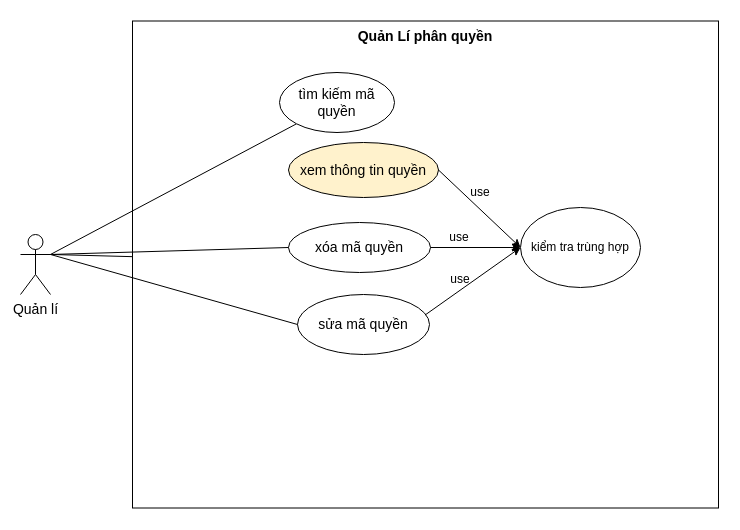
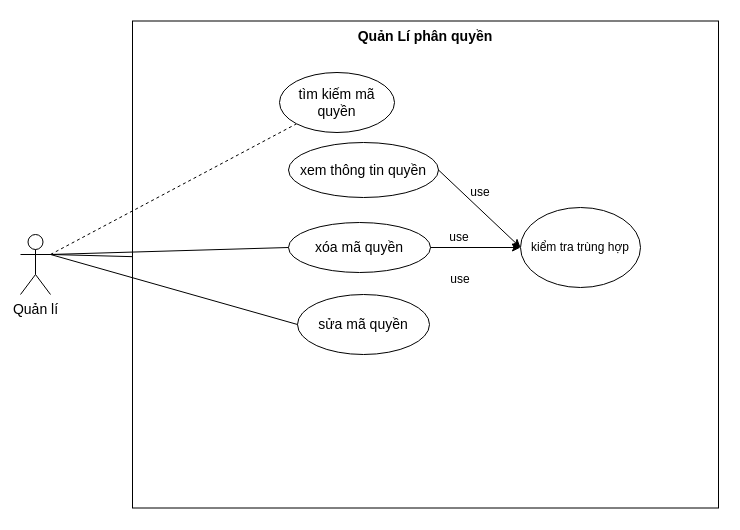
node "xem thông tin quyền": fillcolor #fff2cc -> #ffffff
edge "tìm kiếm mã quyền" -- "Quản lí": style solid -> dashed
edge "sửa mã quyền" -> "kiểm tra trùng hợp": removed
